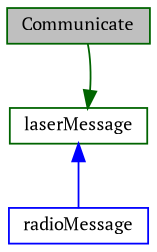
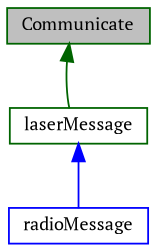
edge "Communicate" -> "laserMessage": reversed
